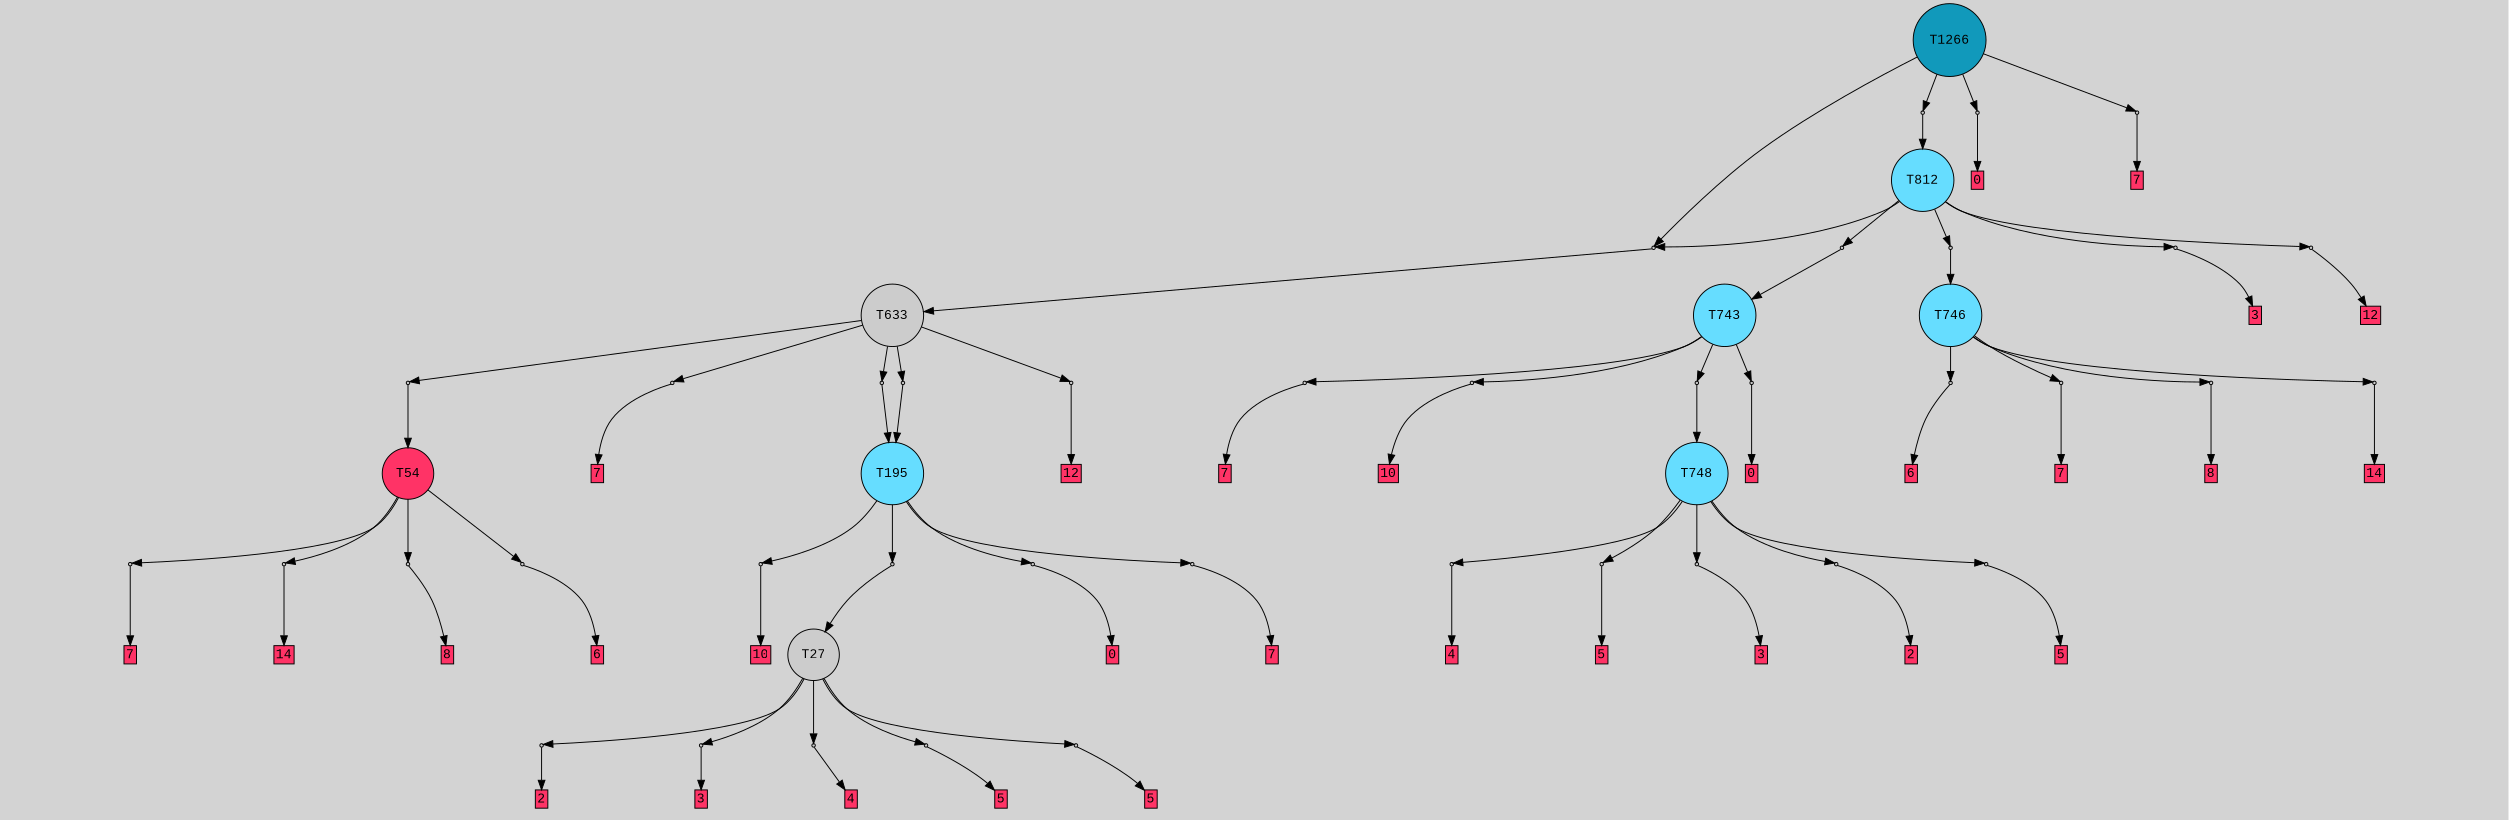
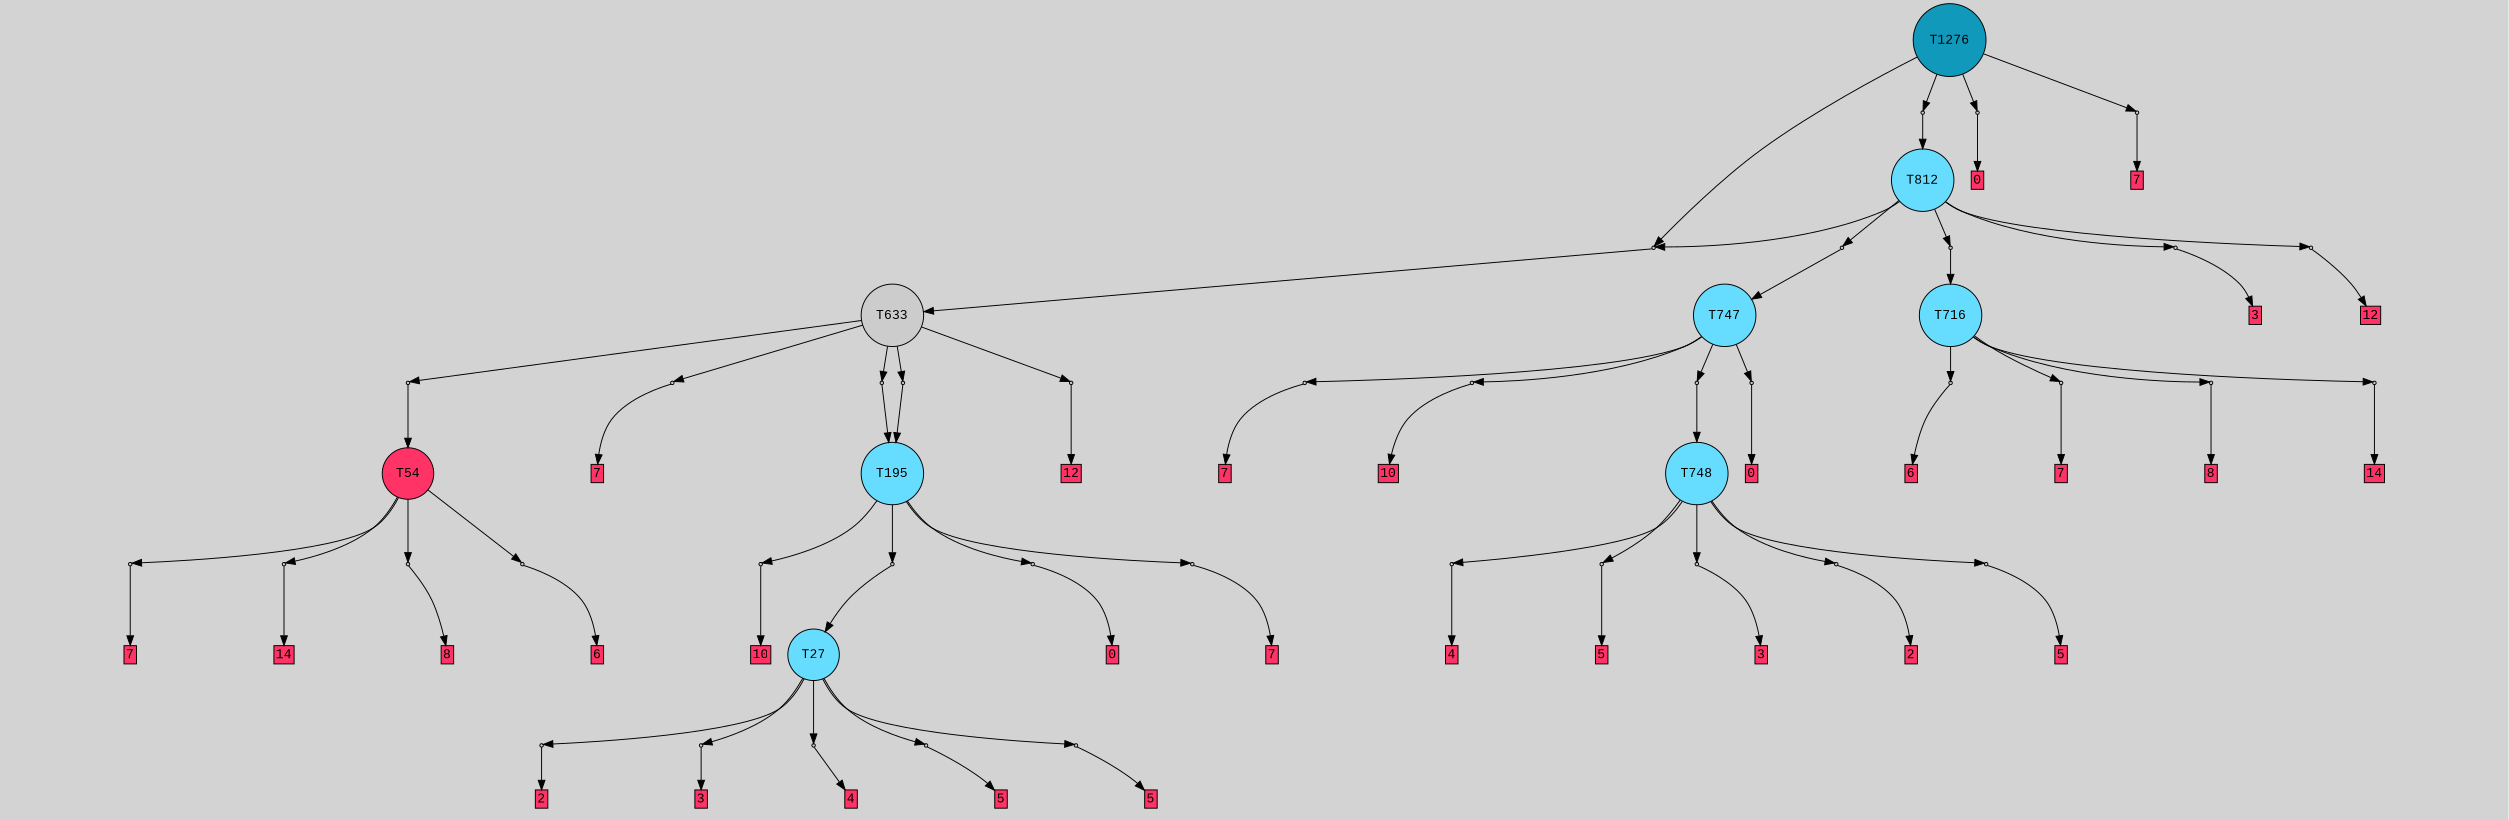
node "T1266": label "T1266" -> "T1276"
node "T743": label "T743" -> "T747"
node "T746": label "T746" -> "T716"
node "T27": fillcolor #cccccc -> #66ddff
